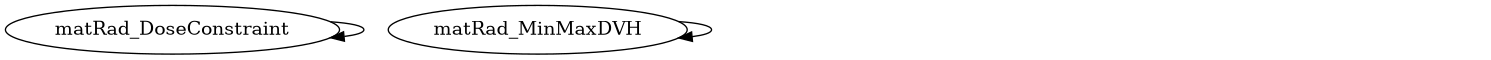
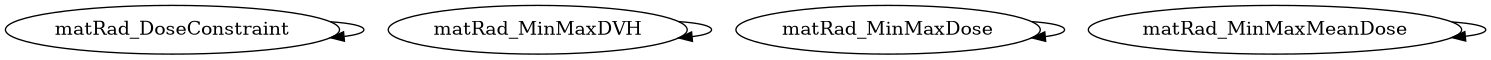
node "matRad_MinMaxDose": added
node "matRad_MinMaxMeanDose": added
